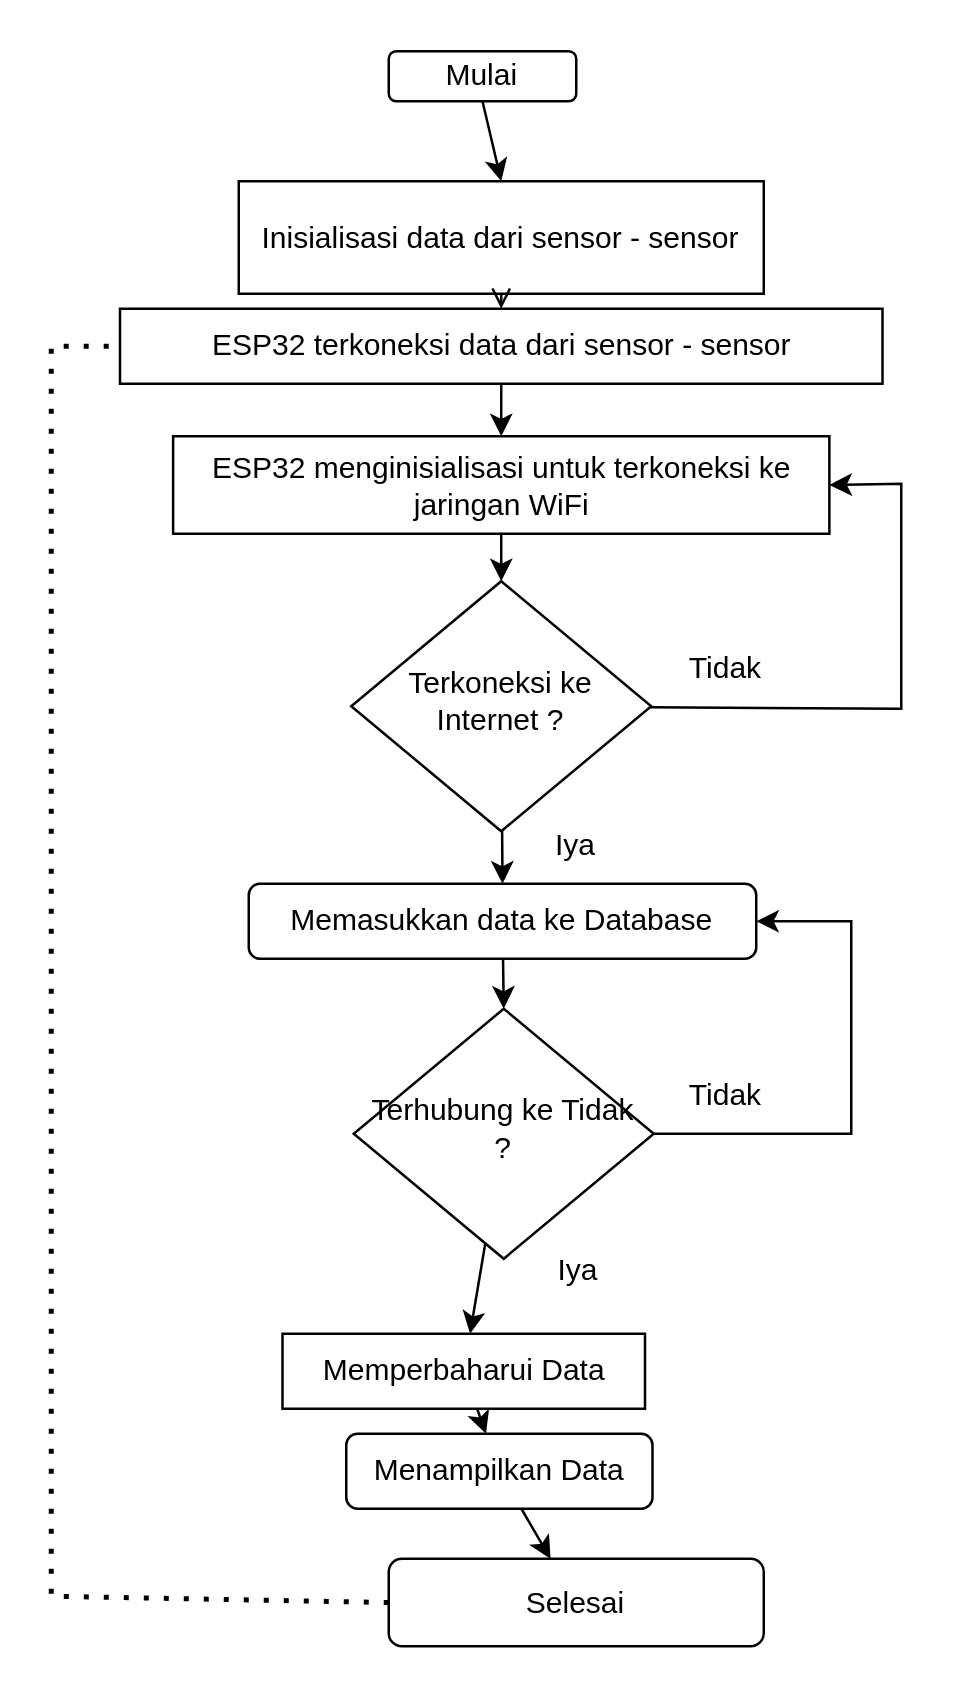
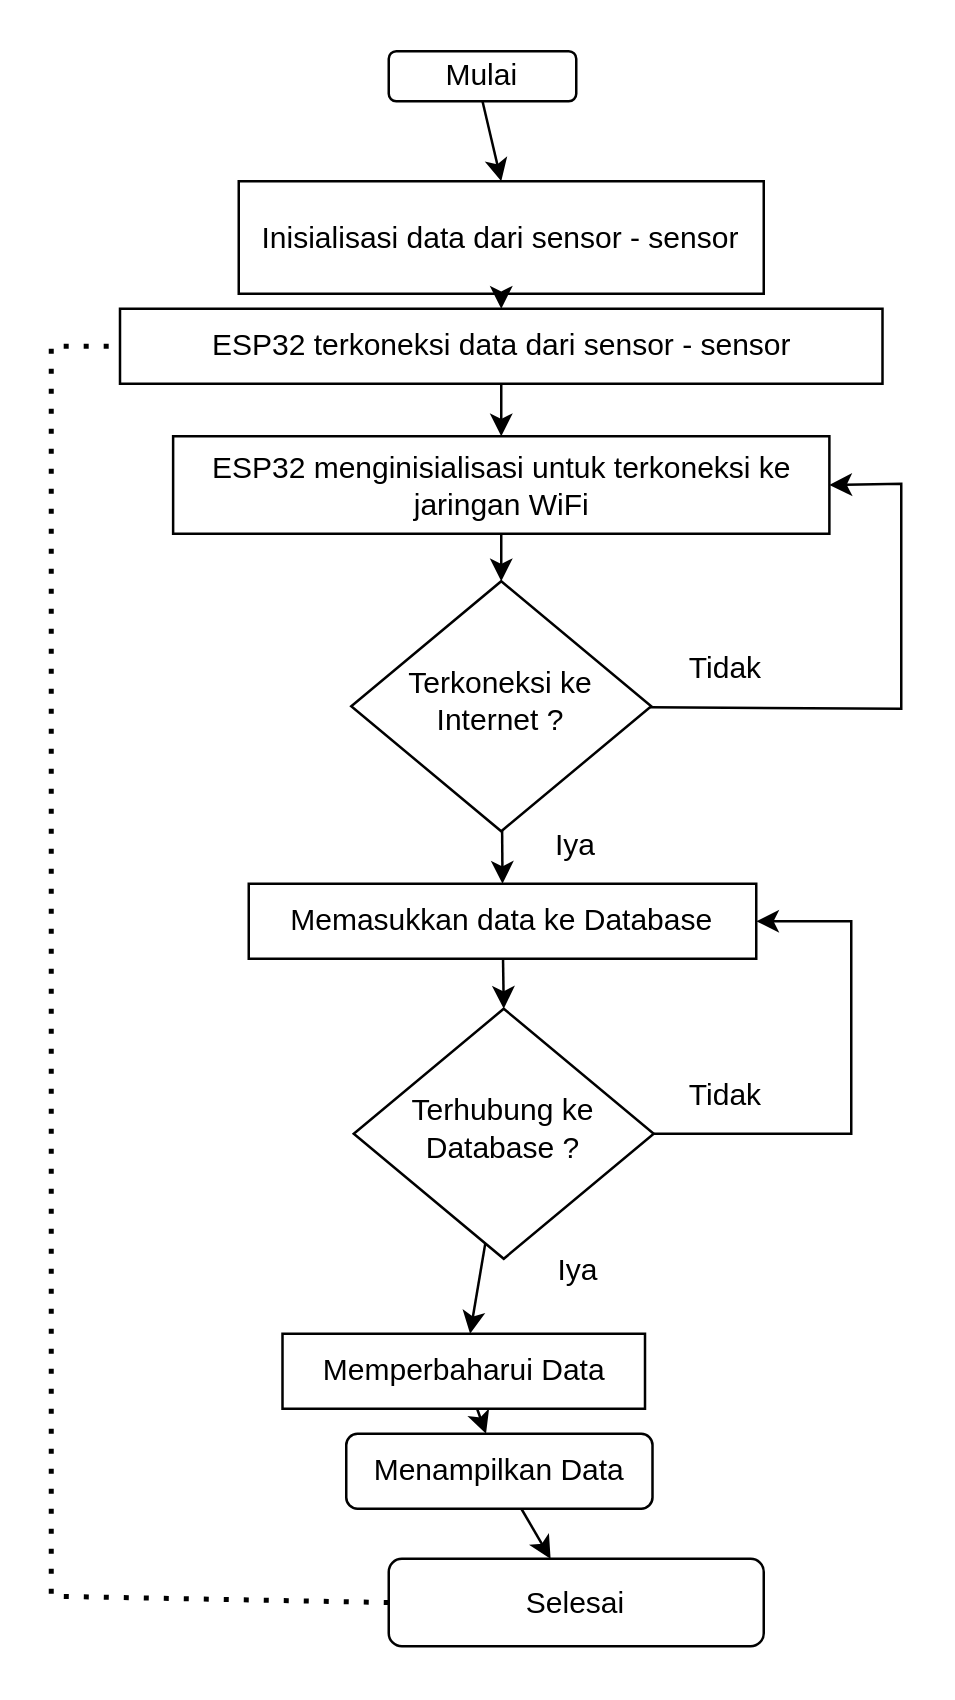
edge "Inisialisasi data dari sensor - sensor" -> "ESP32 terkoneksi data dari sensor - sensor": arrowhead open -> classic
node "Memasukkan data ke Database": shape rounded rectangle -> rectangle
node "Terhubung ke Tidak ?": label "Terhubung ke Tidak ?" -> "Terhubung ke Database ?"
